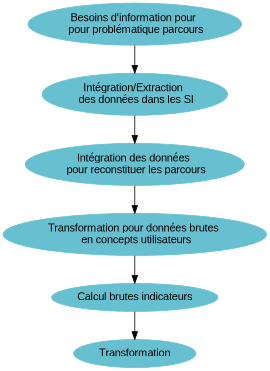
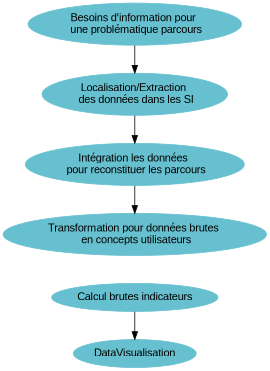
node "Besoins d'information pour pour problématique parcours": label "Besoins d'information pour pour problématique parcours" -> "Besoins d'information pour une problématique parcours"
node "Intégration/Extraction des données dans les SI": label "Intégration/Extraction des données dans les SI" -> "Localisation/Extraction des données dans les SI"
node "Intégration des données pour reconstituer les parcours": label "Intégration des données pour reconstituer les parcours" -> "Intégration les données pour reconstituer les parcours"
edge "Transformation pour données brutes en concepts utilisateurs" -> "Calcul brutes indicateurs": removed
node "Transformation": label "Transformation" -> "DataVisualisation"
